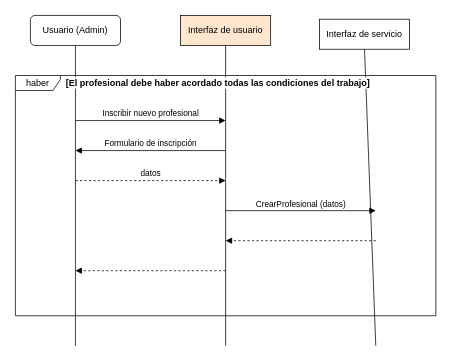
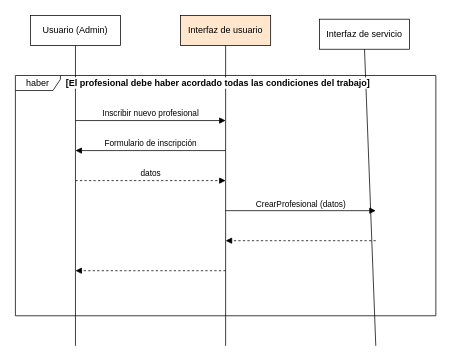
node "Usuario (Admin)": shape rounded rectangle -> rectangle
